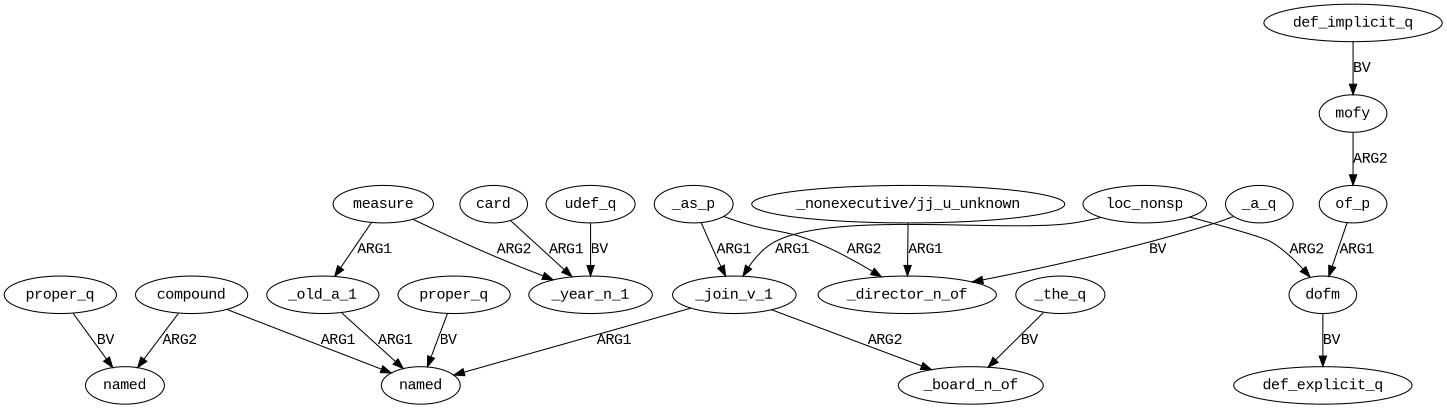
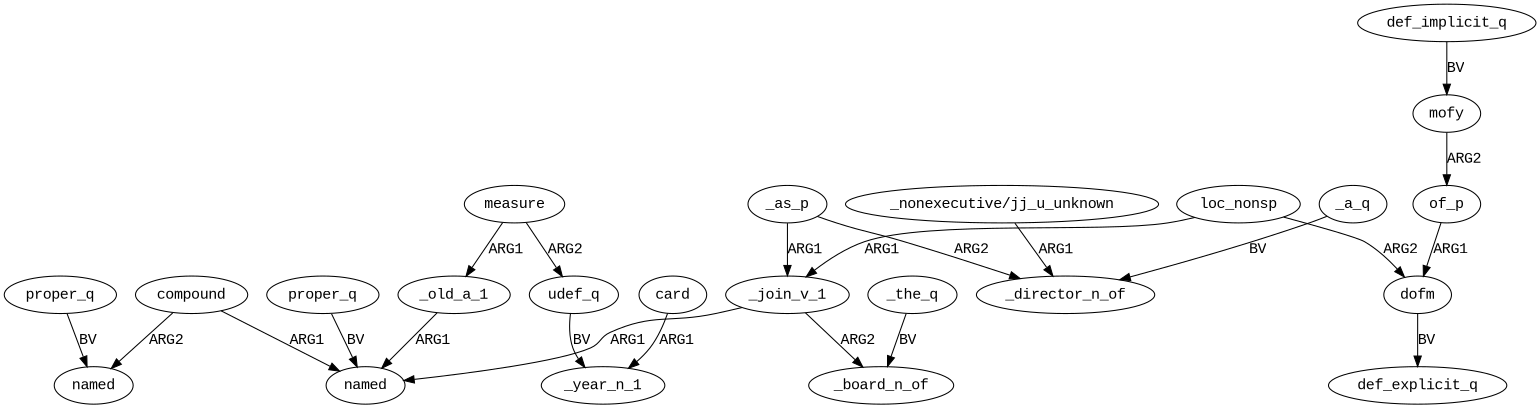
edge "measure" -> "_year_n_1": now "measure" -> "udef_q"
